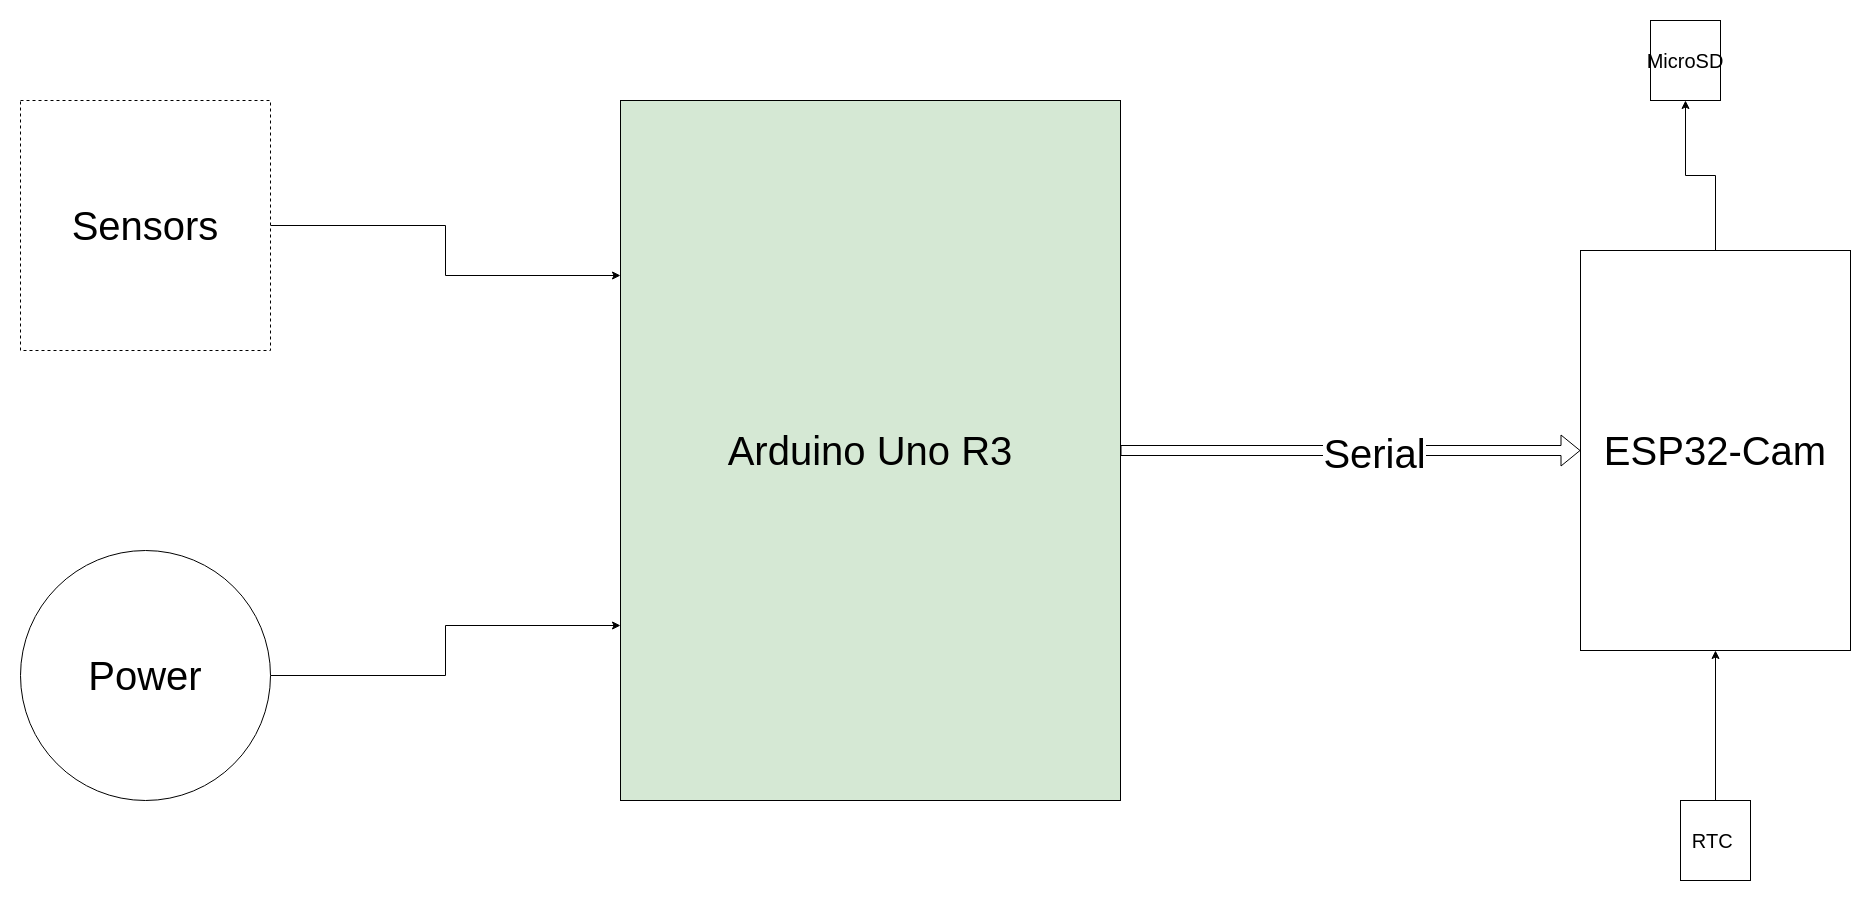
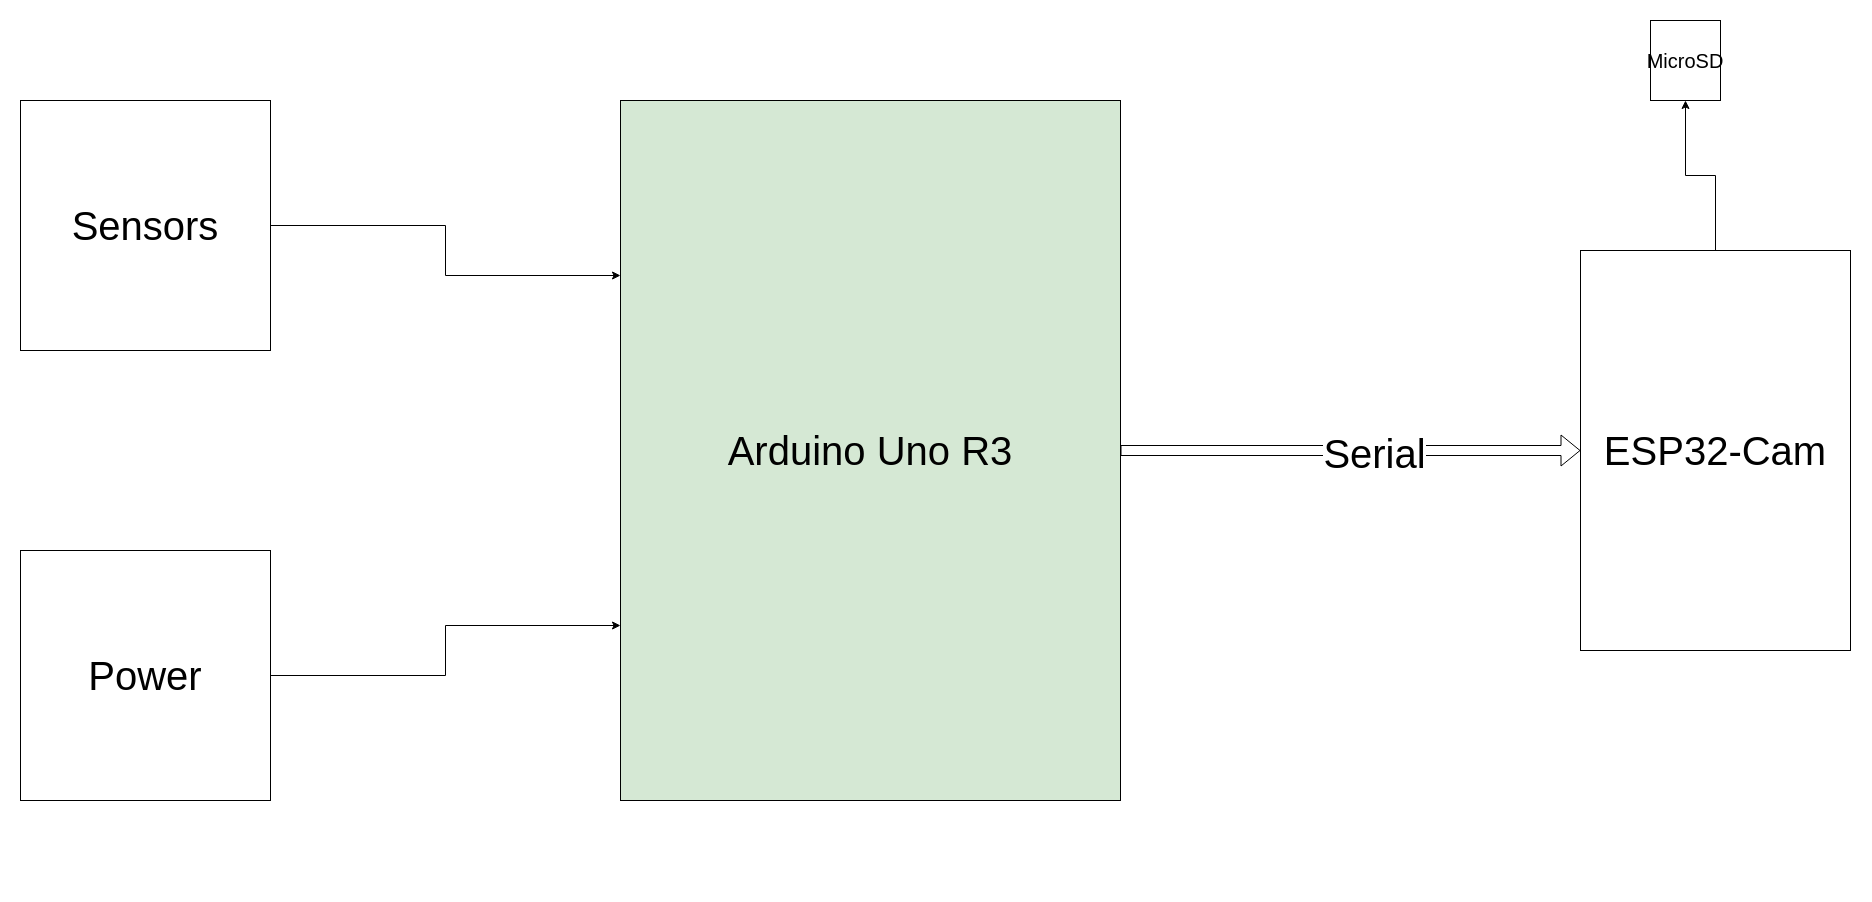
node "Sensors": style dashed -> solid
node "Power": shape ellipse -> rectangle
edge "RTC" -> "ESP32-Cam": removed
node "RTC": removed
